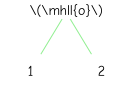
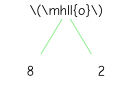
node "1": label "1" -> "8"
